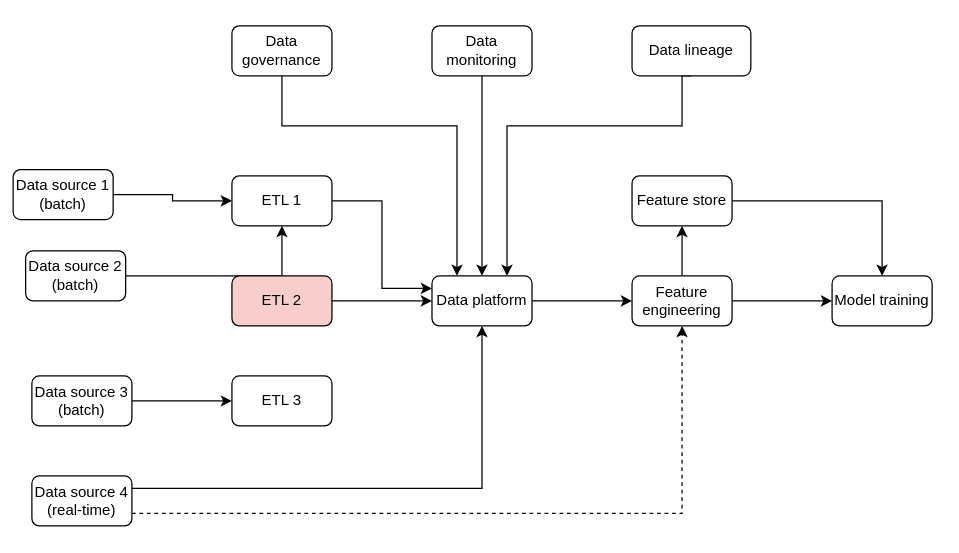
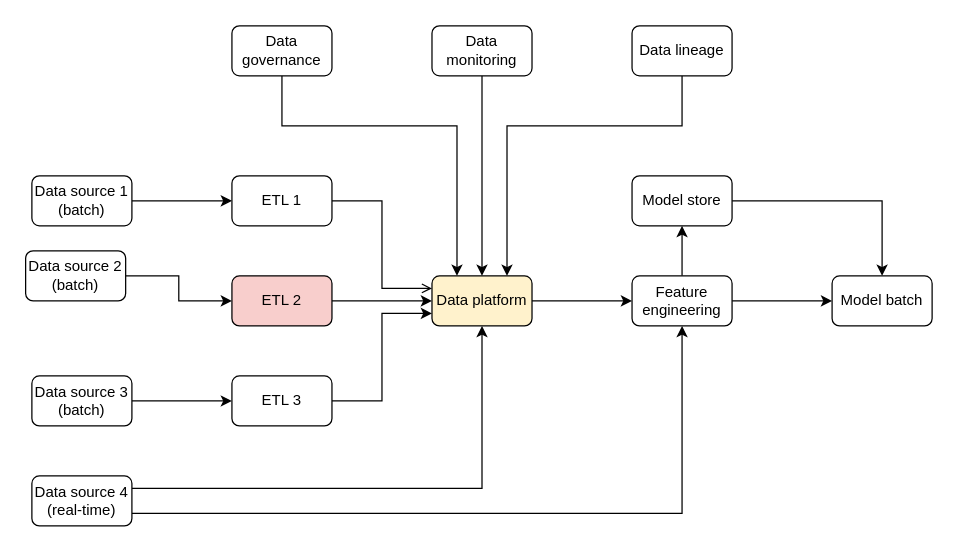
node "Data lineage": size 119x50 -> 100x50
node "Data source 1 (batch)": moved (63, 194) -> (82, 201)
node "Feature store": label "Feature store" -> "Model store"
edge "Data source 2 (batch)" -> "ETL 1": now "Data source 2 (batch)" -> "ETL 2"
edge "ETL 1" -> "Data platform": arrowhead classic -> open
node "Data platform": fillcolor #ffffff -> #fff2cc
node "Model training": label "Model training" -> "Model batch"
edge "ETL 3" -> "Data platform": added
edge "Data source 4 (real-time)" -> "Feature engineering": style dashed -> solid
